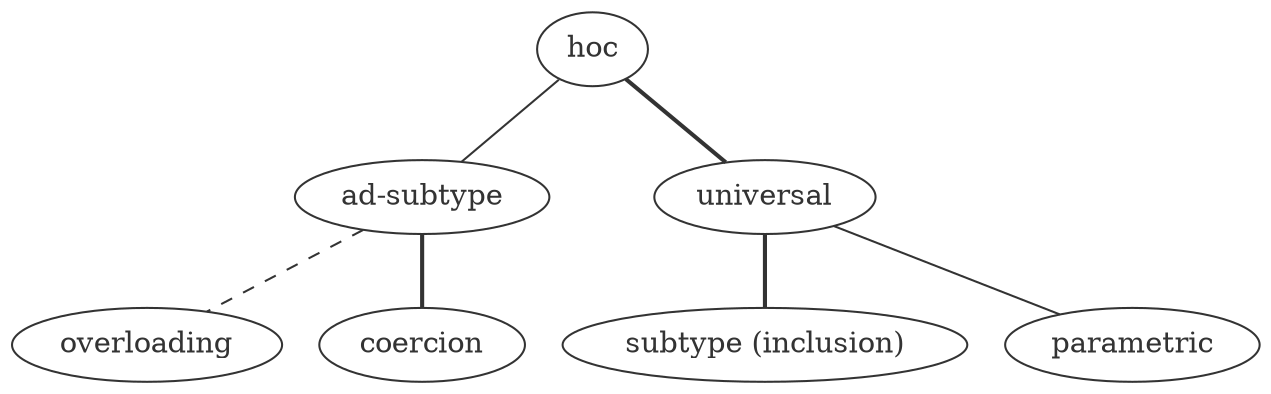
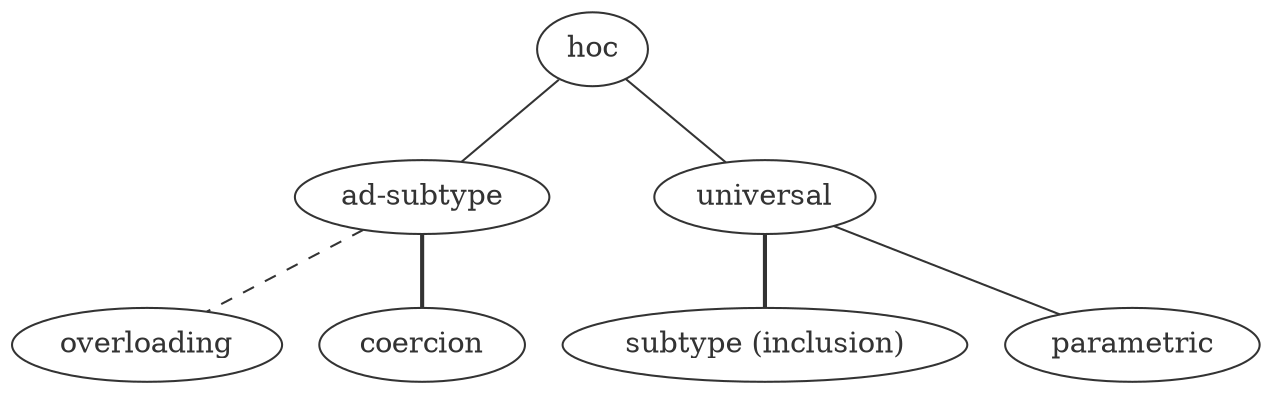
edge "hoc" -- "universal": style bold -> solid
